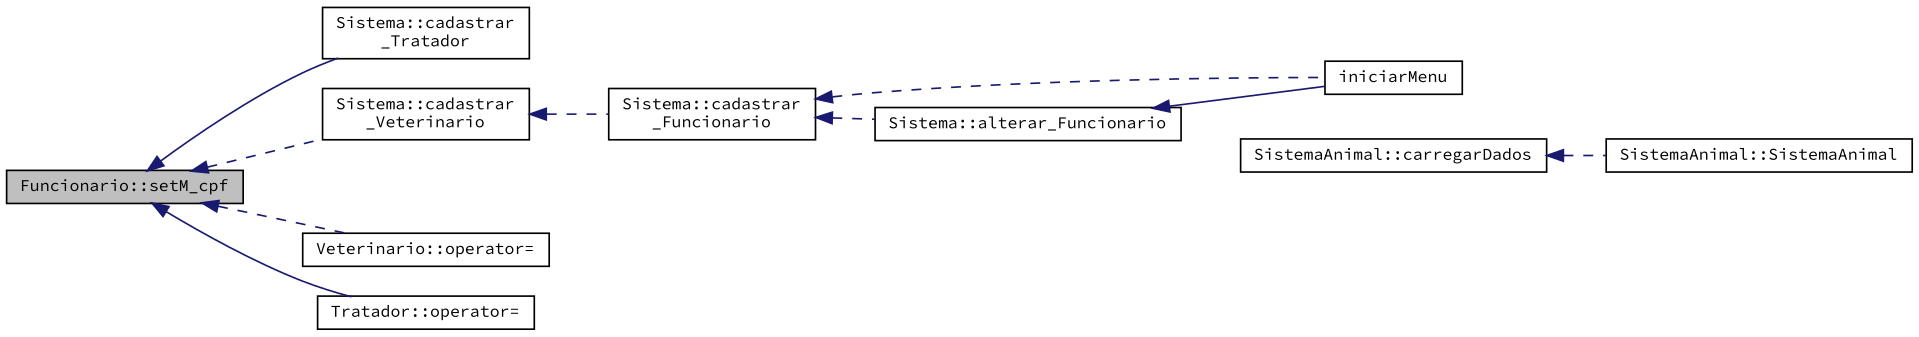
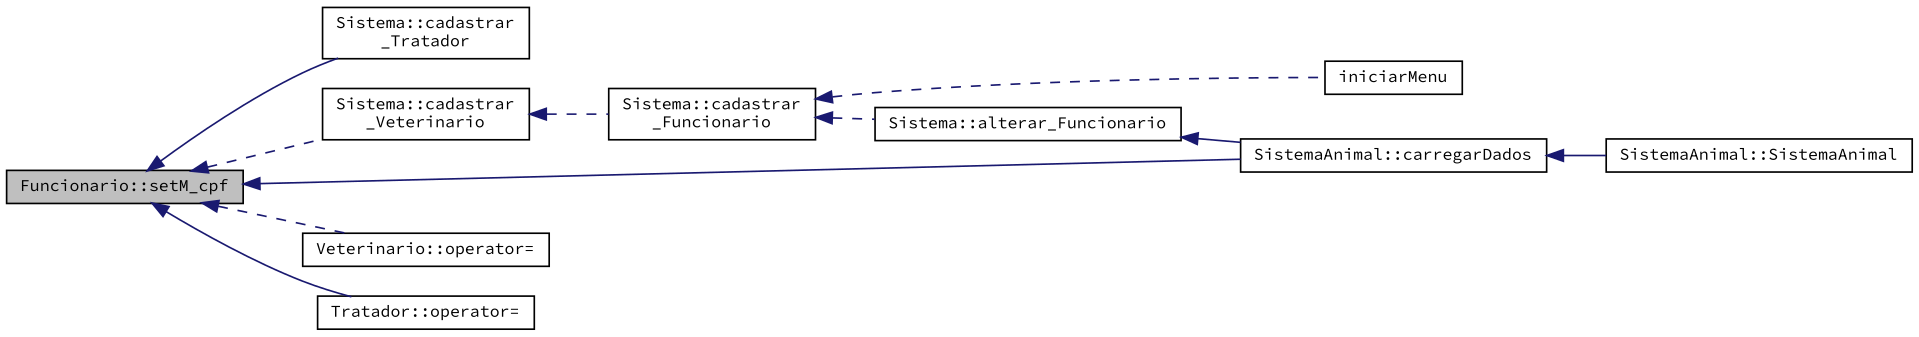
edge "iniciarMenu" -> "Sistema::alterar_Funcionario": now "SistemaAnimal::carregarDados" -> "Sistema::alterar_Funcionario"
edge "SistemaAnimal::SistemaAnimal" -> "SistemaAnimal::carregarDados": style dashed -> solid
edge "SistemaAnimal::carregarDados" -> "Funcionario::setM_cpf": added
